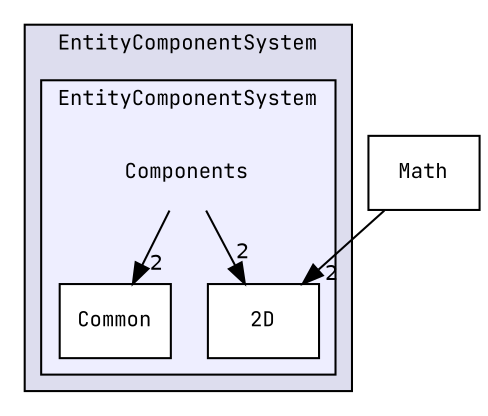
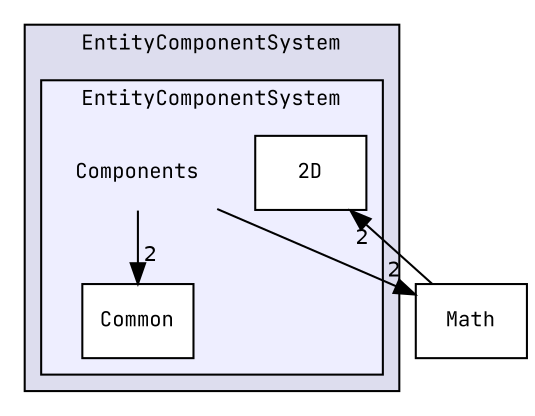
edge "Components" -> "2D": now "Components" -> "Math"
